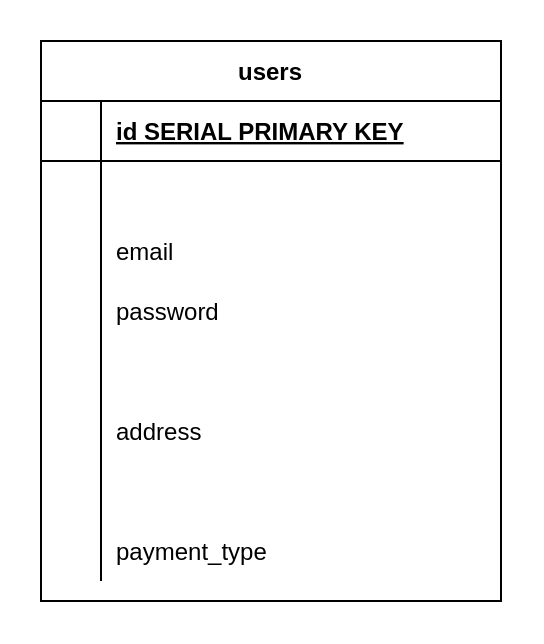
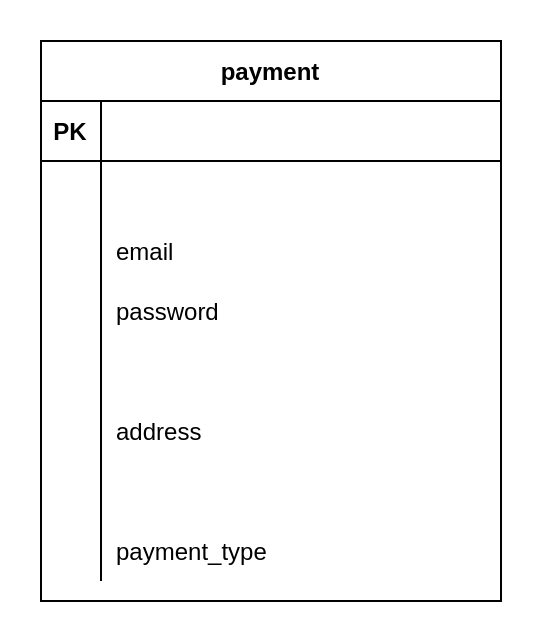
node "users": label "users" -> "payment"
node "PK": added
node "id SERIAL PRIMARY KEY": removed
